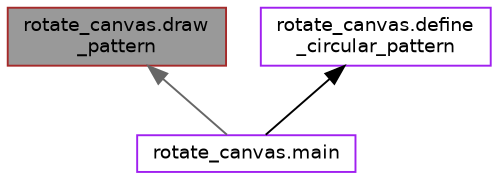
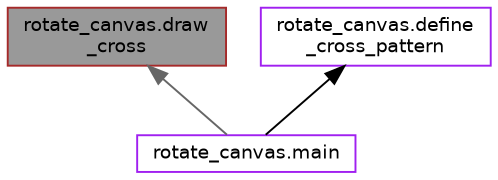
node "rotate_canvas.draw _pattern": label "rotate_canvas.draw _pattern" -> "rotate_canvas.draw _cross"
node "rotate_canvas.define _circular_pattern": label "rotate_canvas.define _circular_pattern" -> "rotate_canvas.define _cross_pattern"
